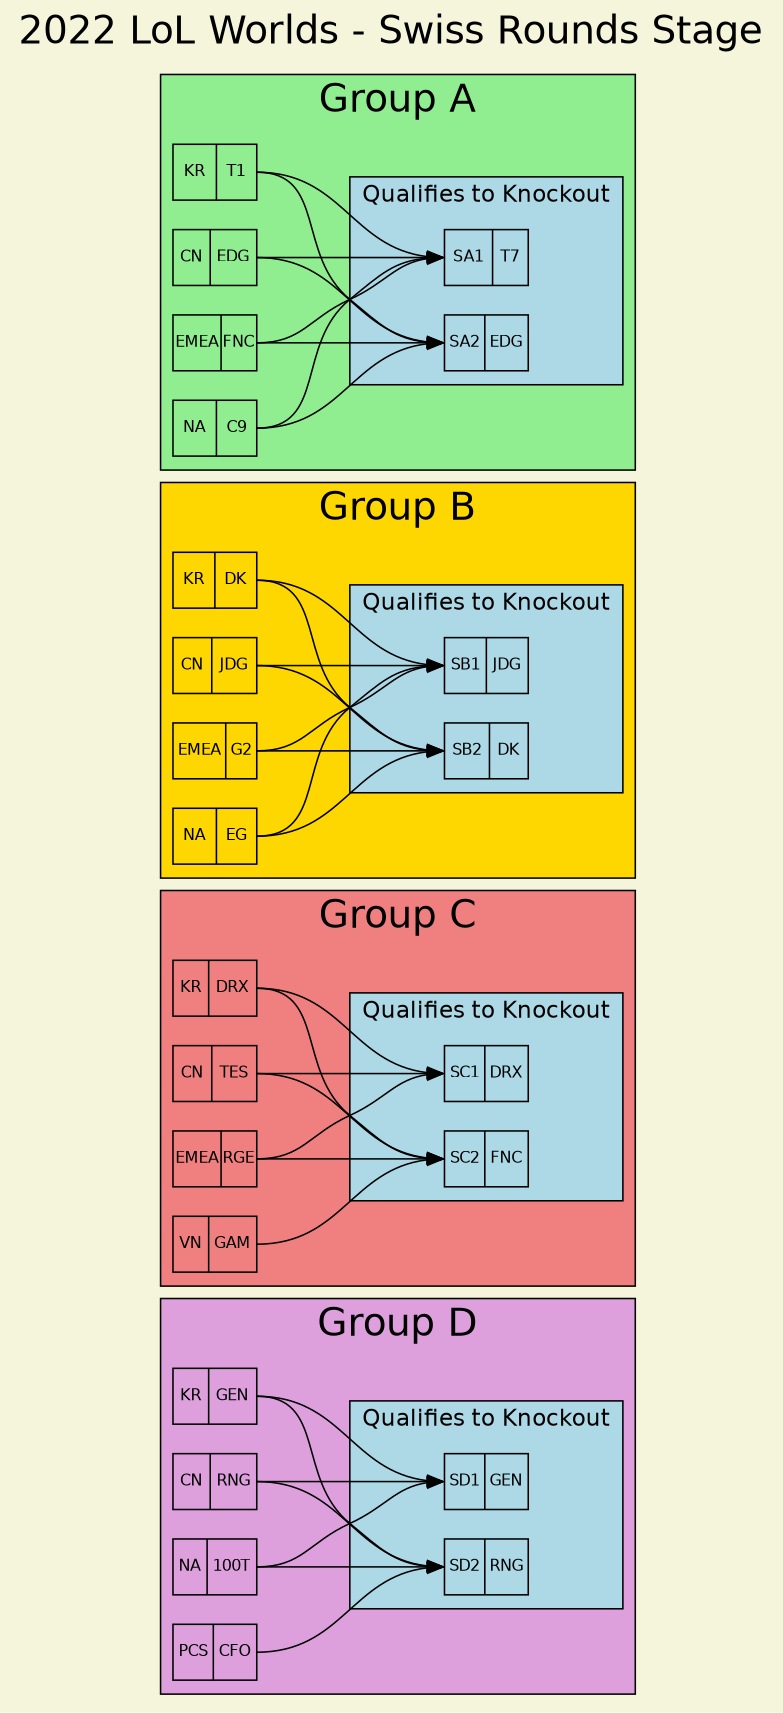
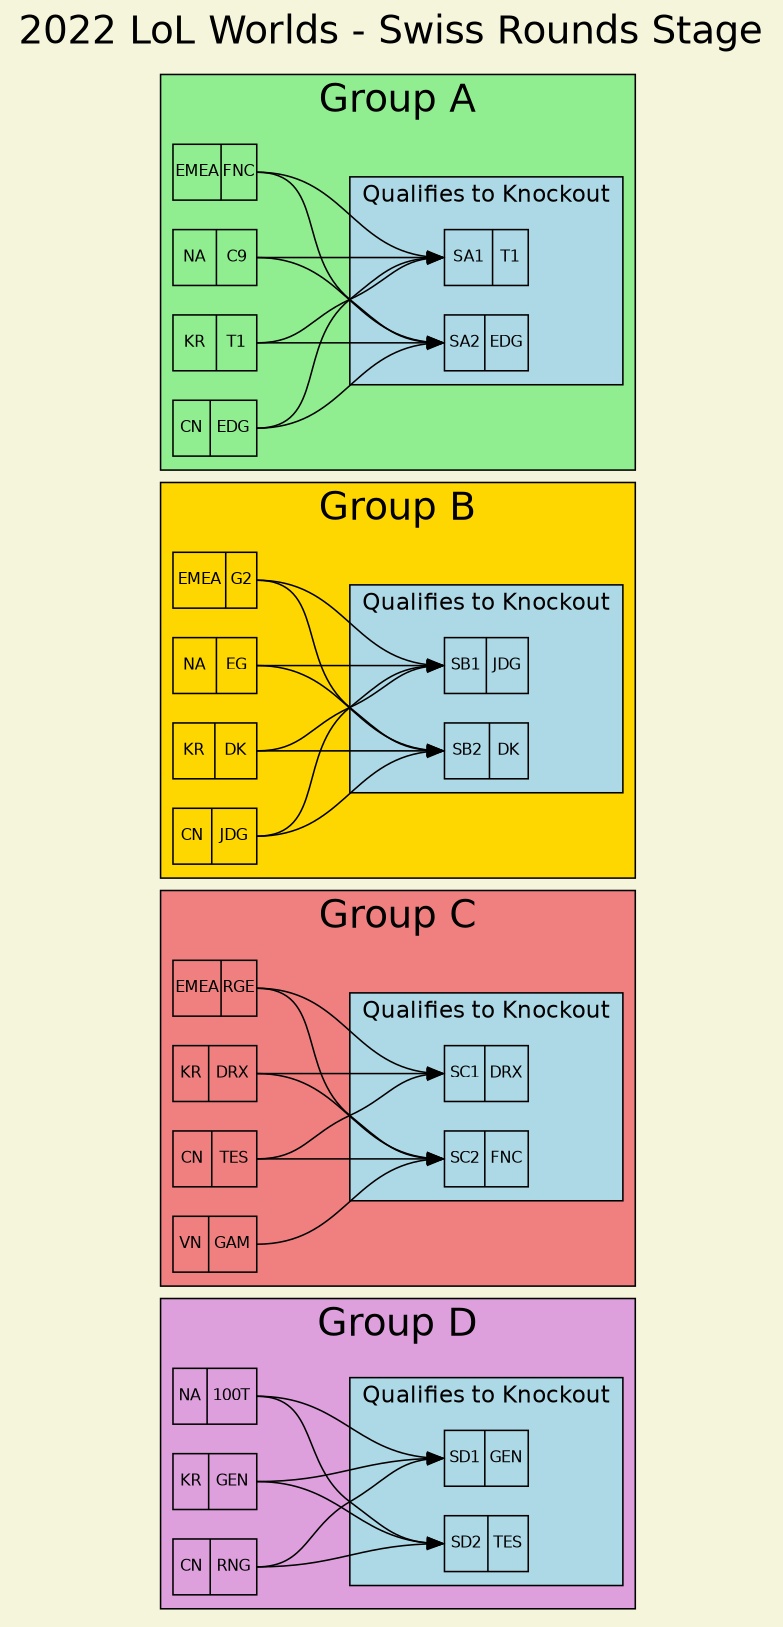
node "SA1": text "T7" -> "T1"
node "SD2": text "RNG" -> "TES"
node "PCS": removed
